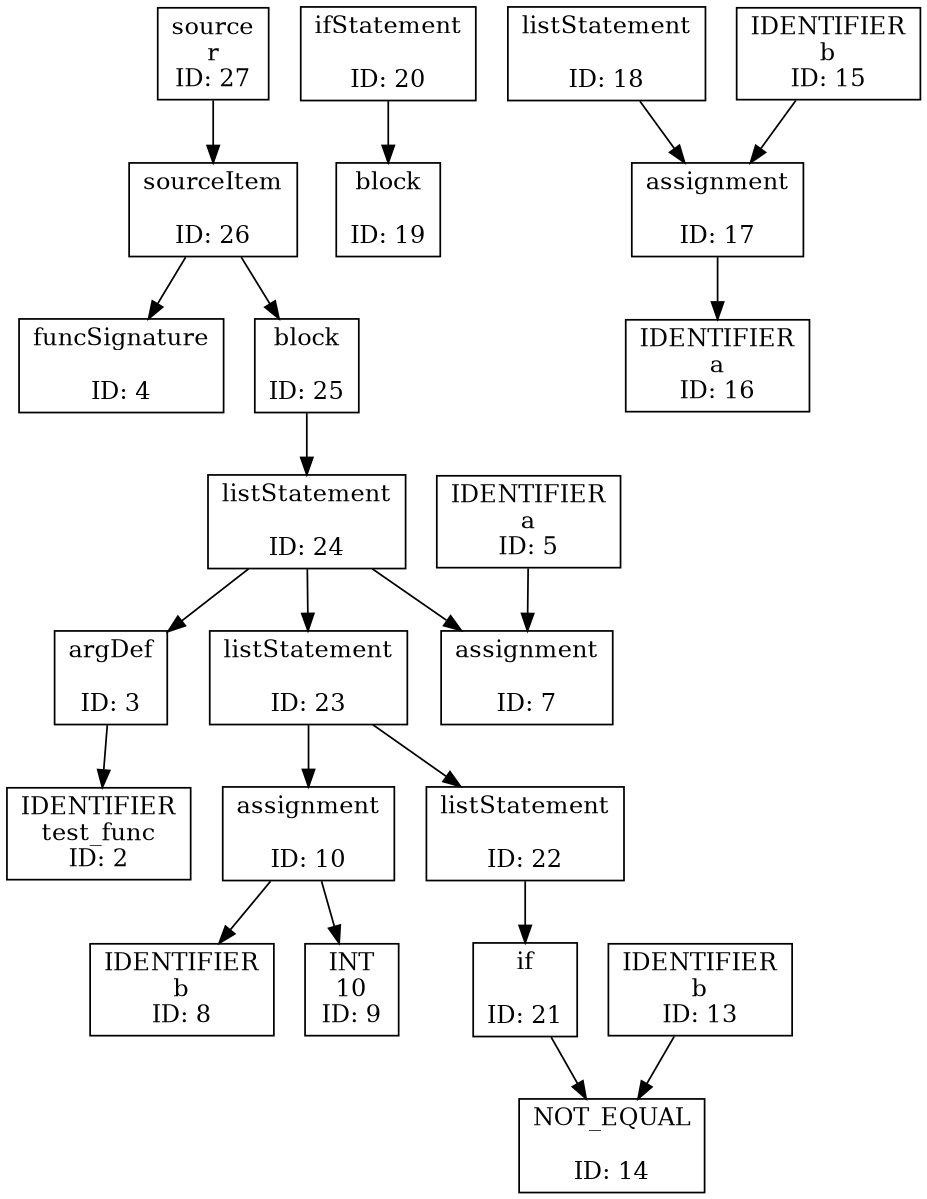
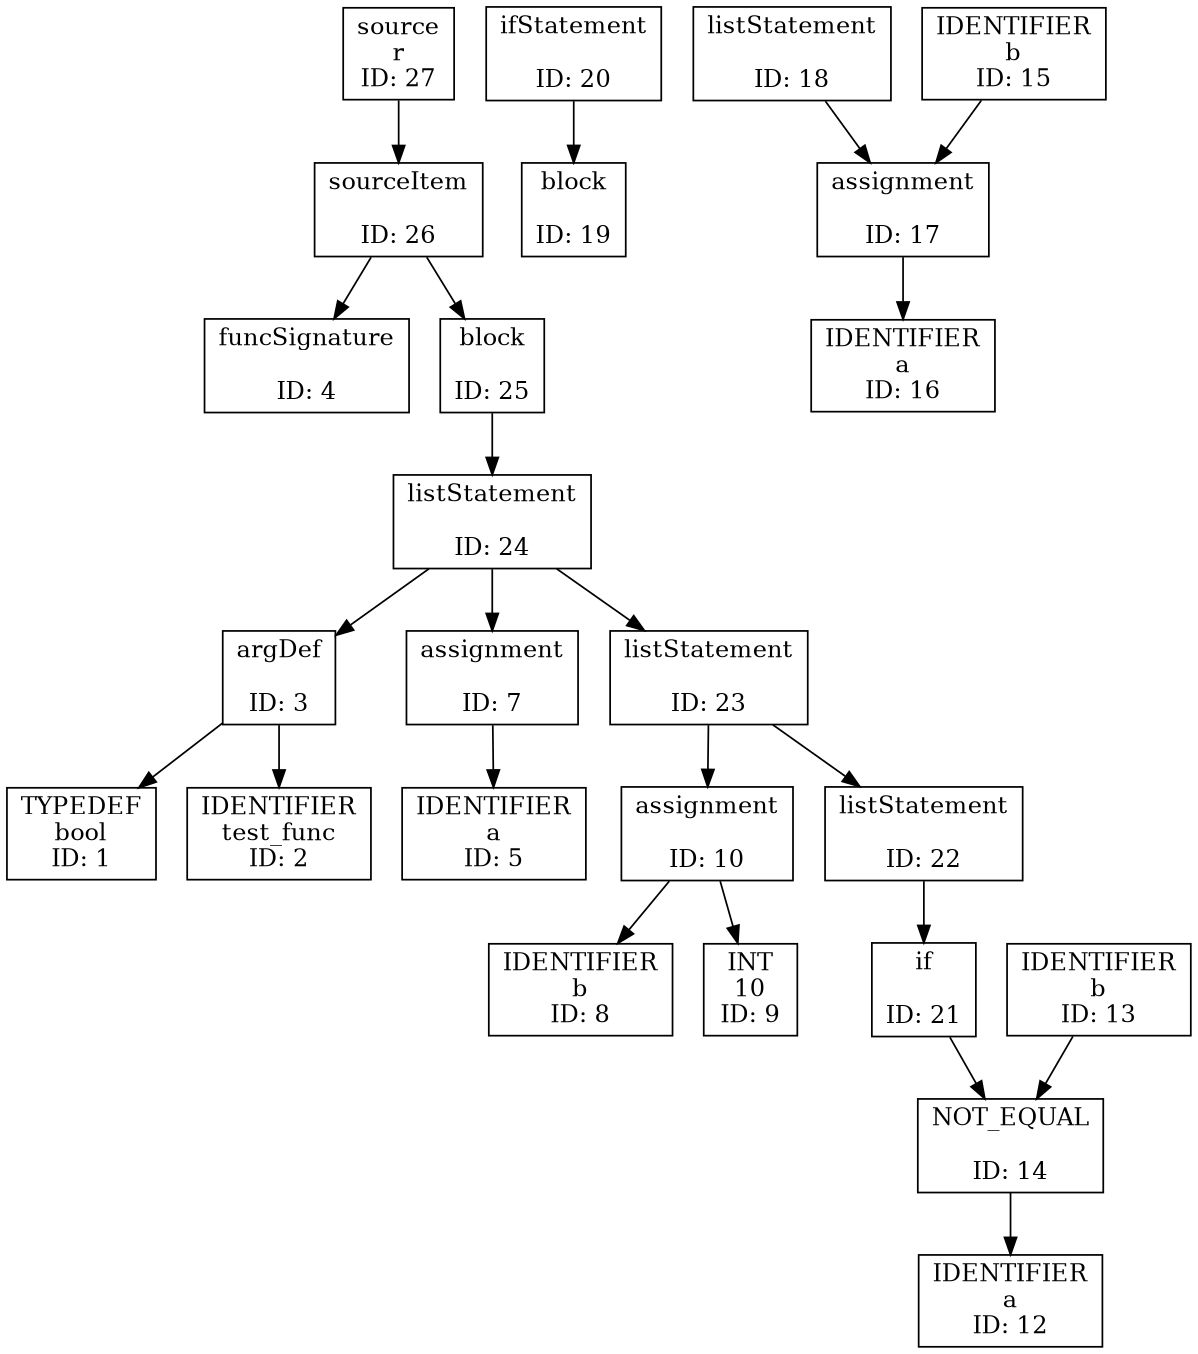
edge "IDENTIFIER a ID: 5" -> "assignment ID: 7": reversed
node "TYPEDEF bool ID: 1": added
node "IDENTIFIER a ID: 12": added
